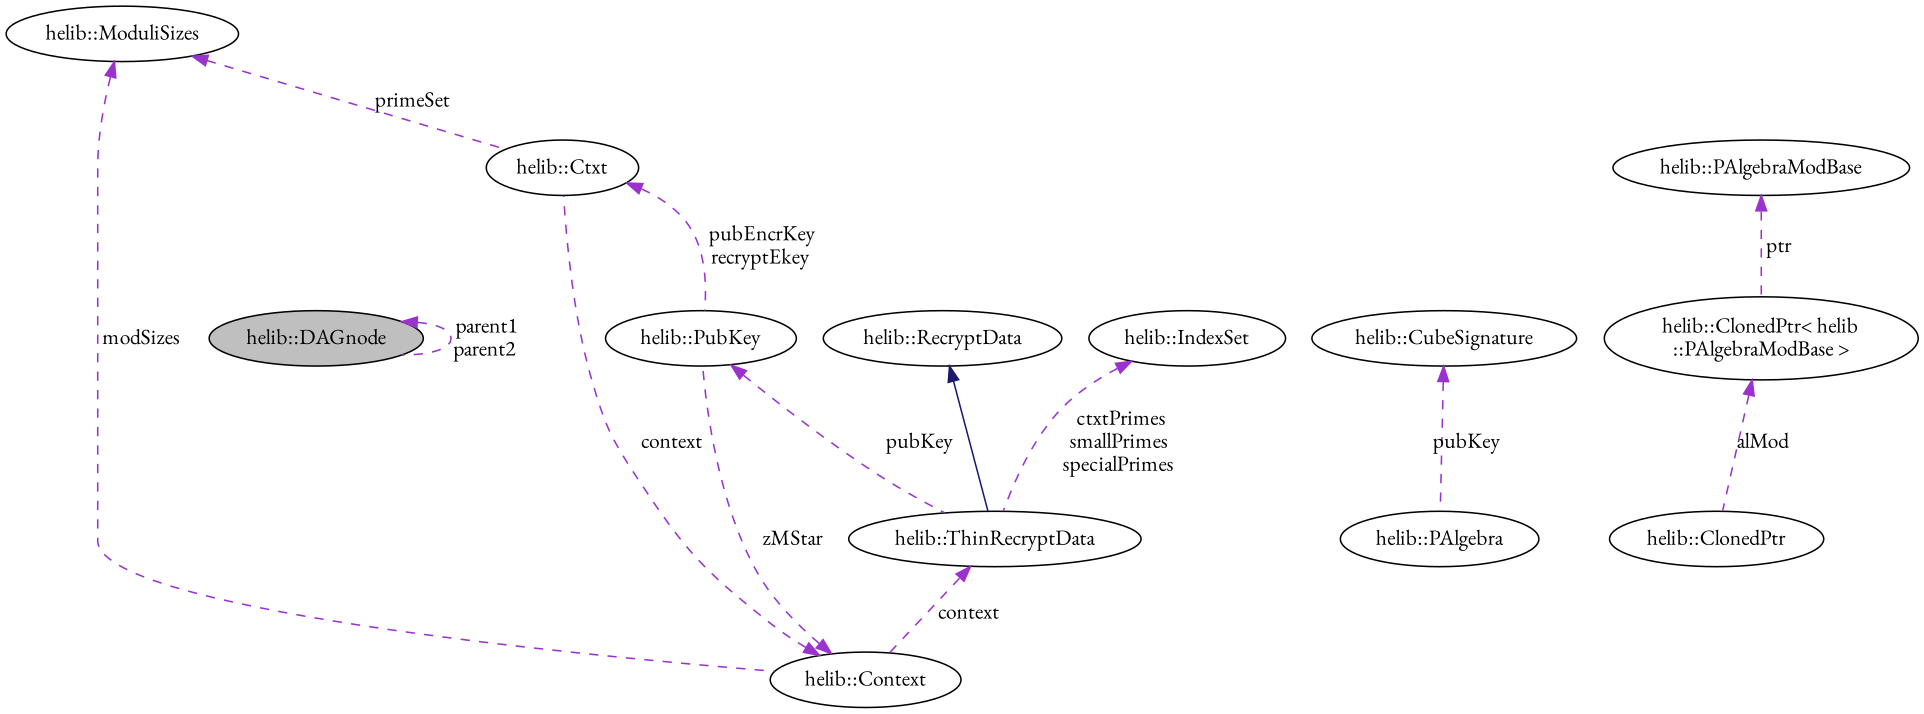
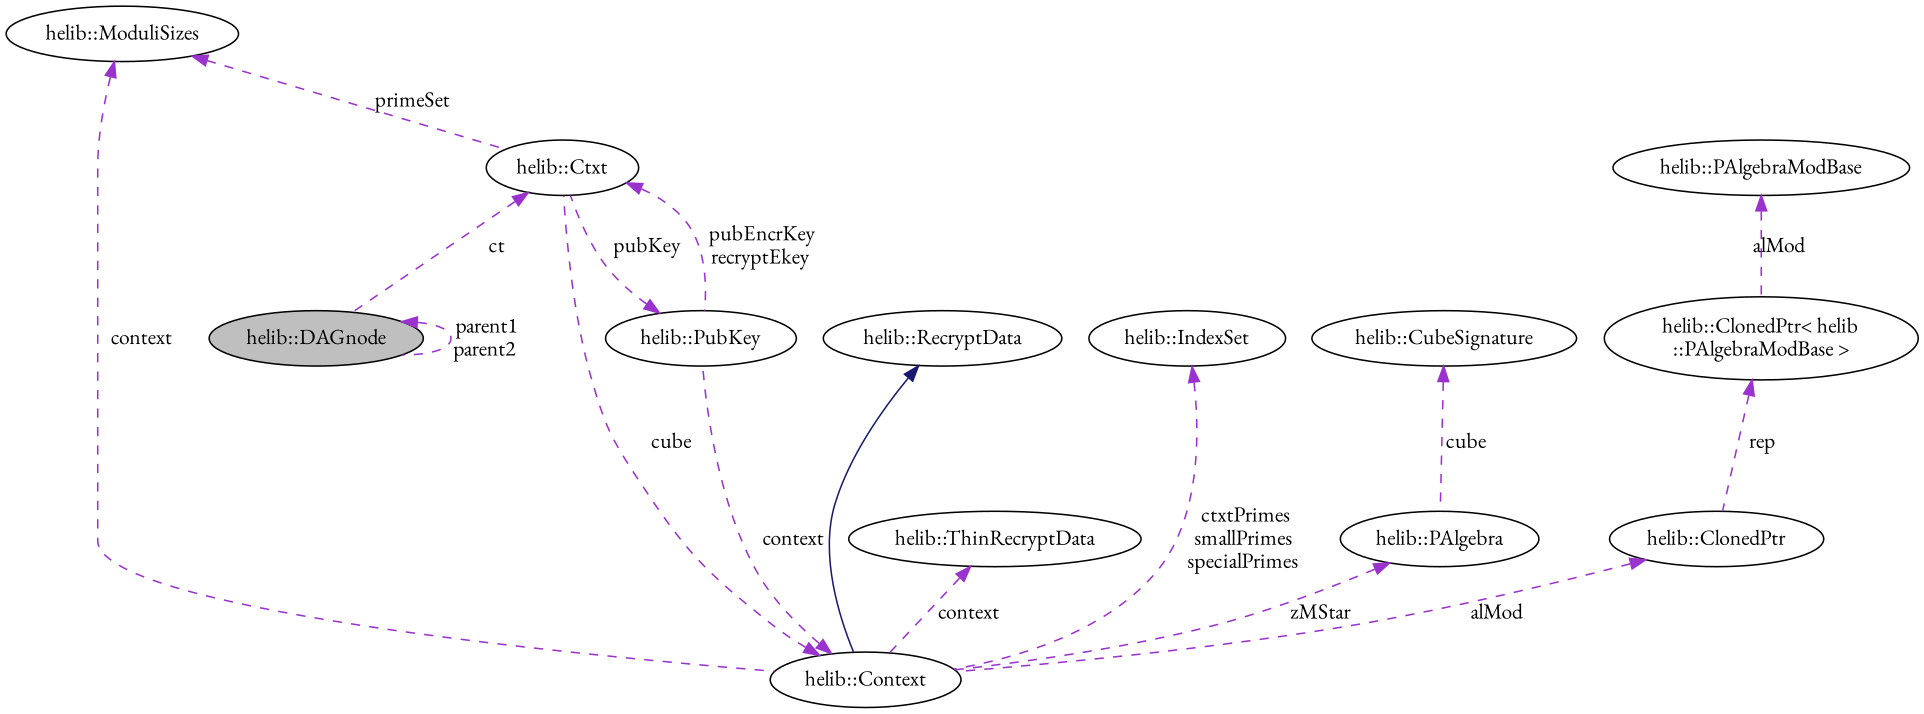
edge "helib::ClonedPtr< helib ::PAlgebraModBase >" -> "helib::PAlgebraModBase": label " ptr" -> " alMod"
edge "helib::DAGnode" -> "helib::Ctxt": added, label "ct"
edge "helib::Context" -> "helib::ModuliSizes": label " modSizes" -> " context"
edge "helib::ThinRecryptData" -> "helib::IndexSet": now "helib::Context" -> "helib::IndexSet"
edge "helib::Ctxt" -> "helib::Context": label " context" -> " cube"
edge "helib::PAlgebra" -> "helib::CubeSignature": label " pubKey" -> " cube"
edge "helib::ClonedPtr" -> "helib::ClonedPtr< helib ::PAlgebraModBase >": label " alMod" -> " rep"
edge "helib::ThinRecryptData" -> "helib::RecryptData": now "helib::Context" -> "helib::RecryptData"
edge "helib::ThinRecryptData" -> "helib::PubKey": now "helib::Ctxt" -> "helib::PubKey"
edge "helib::PubKey" -> "helib::Context": label " zMStar" -> " context"
edge "helib::Context" -> "helib::ClonedPtr": added, label "alMod"
edge "helib::Context" -> "helib::PAlgebra": added, label "zMStar"
